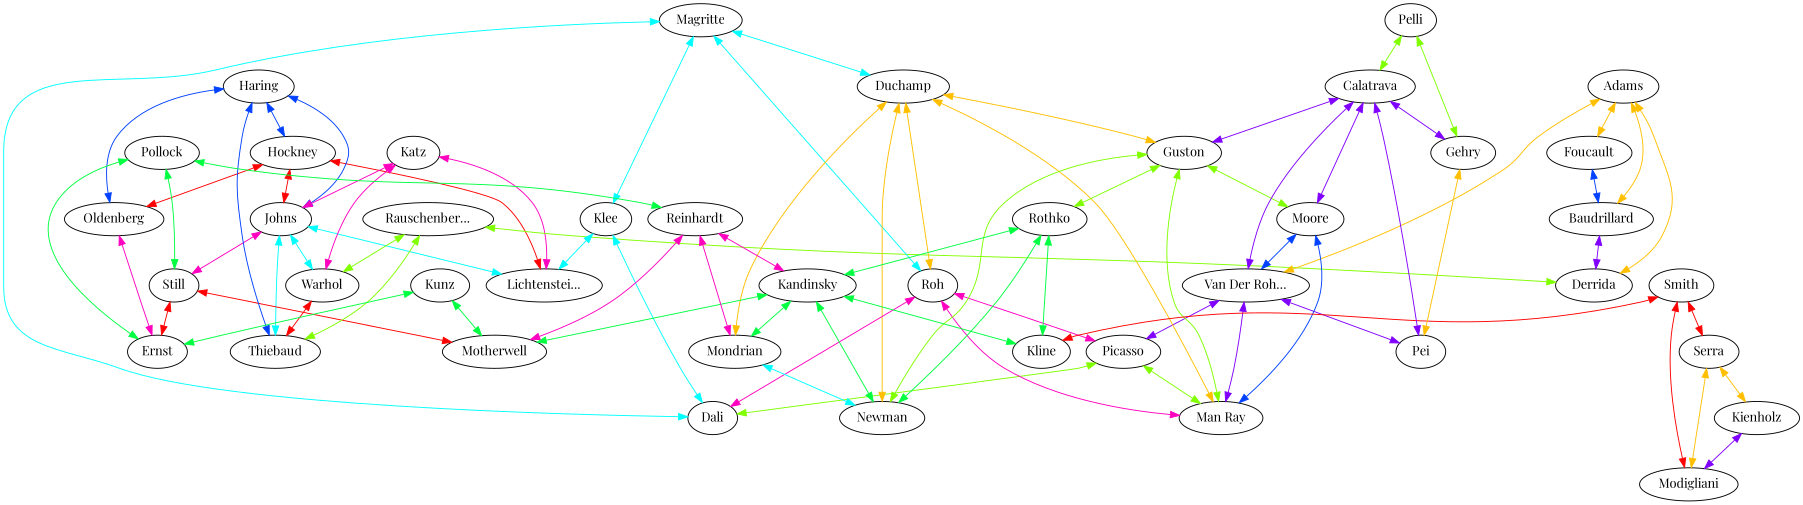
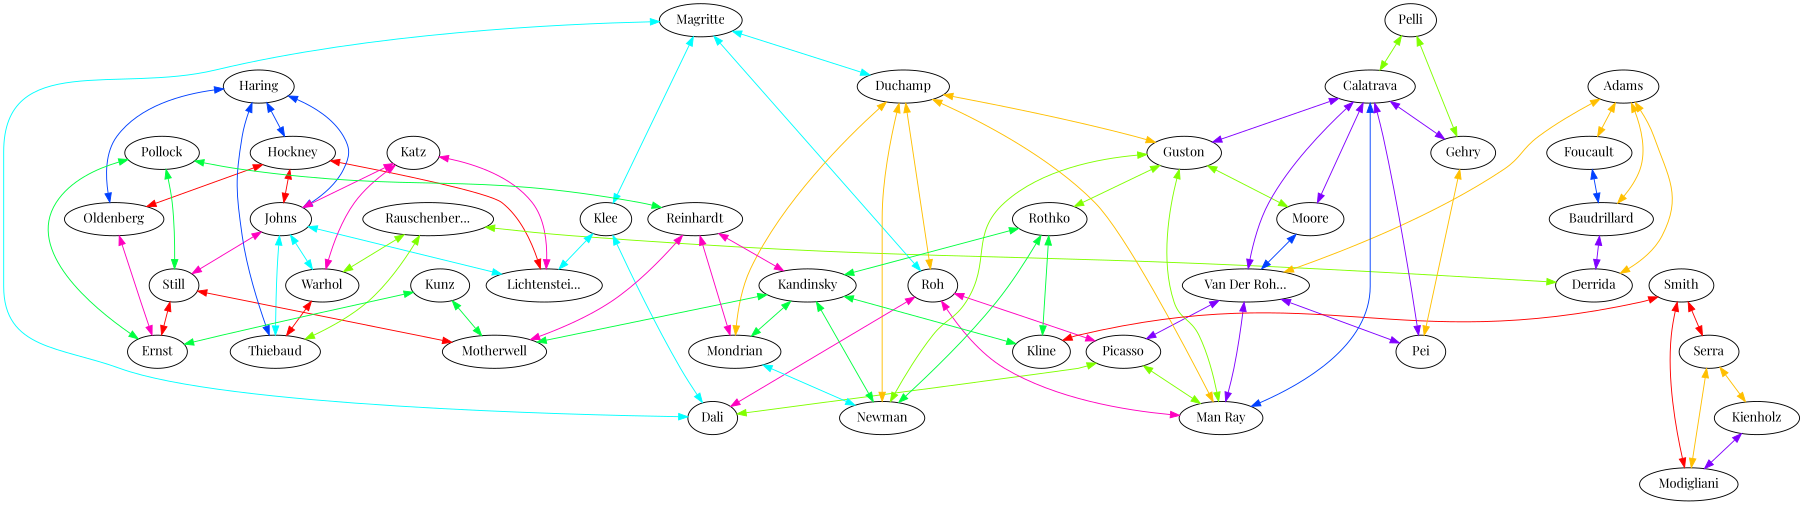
edge "Moore" -- "Man Ray": now "Calatrava" -- "Man Ray"
